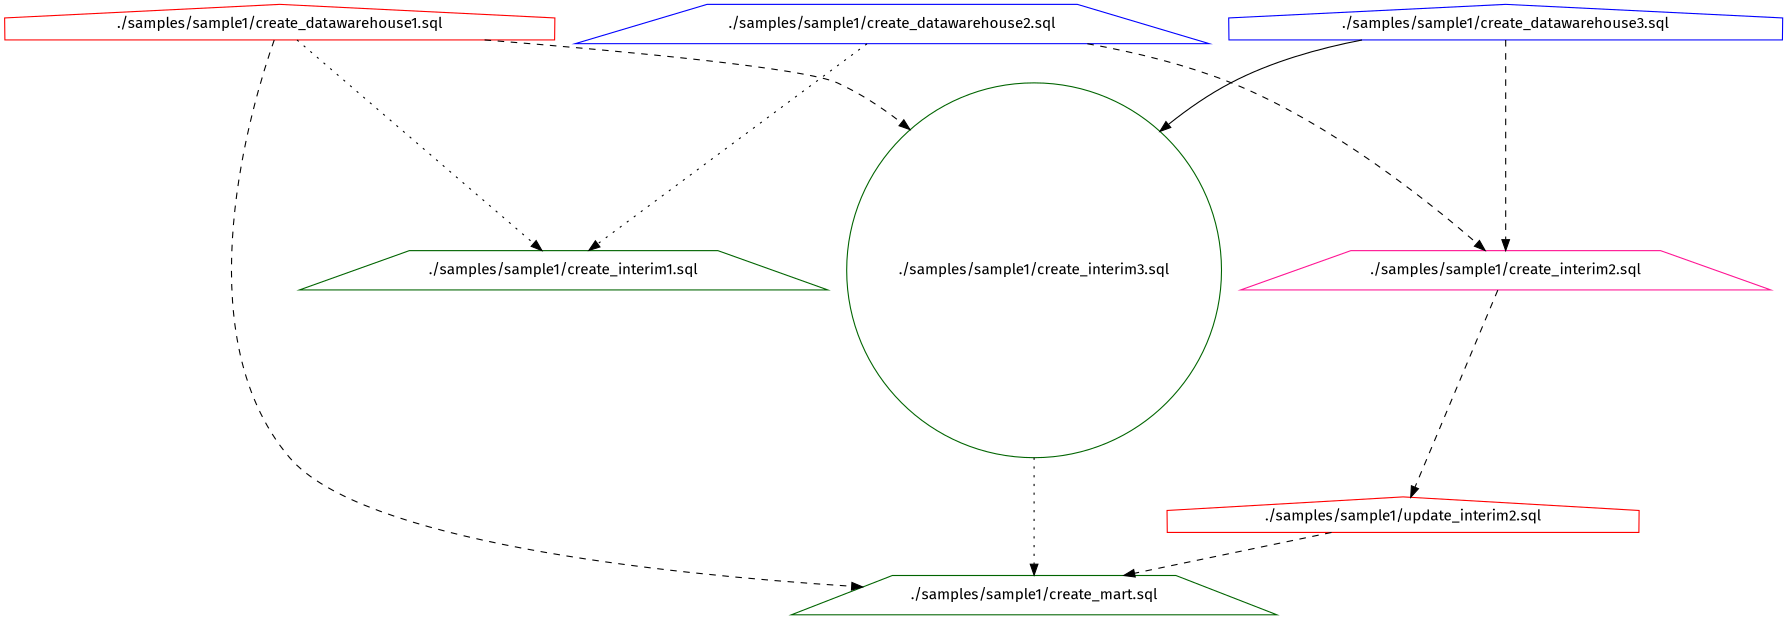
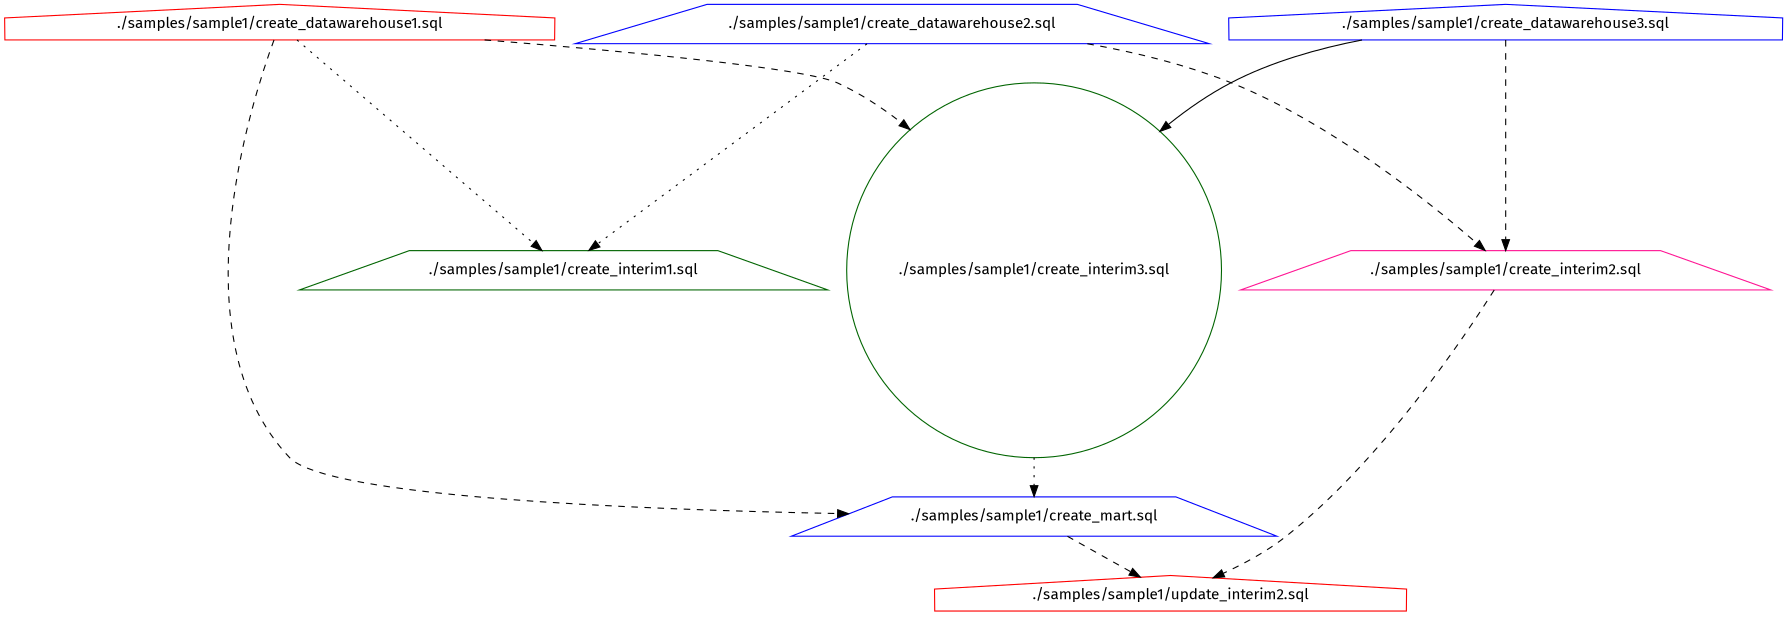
edge "./samples/sample1/update_interim2.sql" -> "./samples/sample1/create_mart.sql": reversed
node "./samples/sample1/create_mart.sql": color darkgreen -> blue
